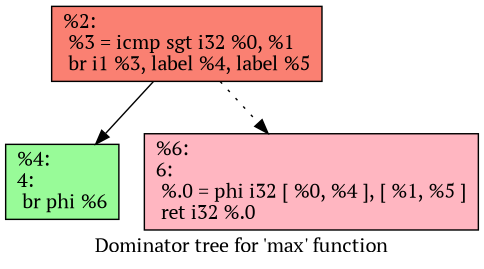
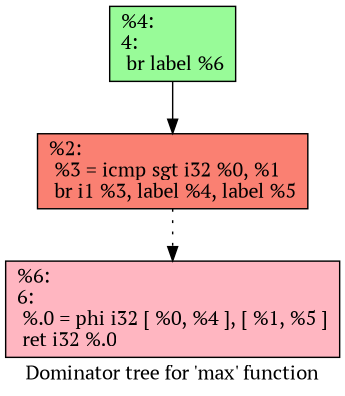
edge "%2:" -> "%4:": reversed
node "%4:": text "br phi %6" -> "br label %6"
